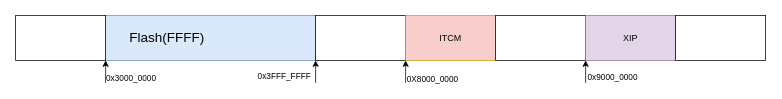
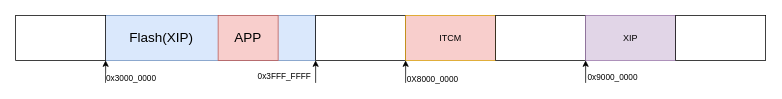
node "Flash(FFFF)": label "Flash(FFFF)" -> "Flash(XIP)"
node "APP": added
